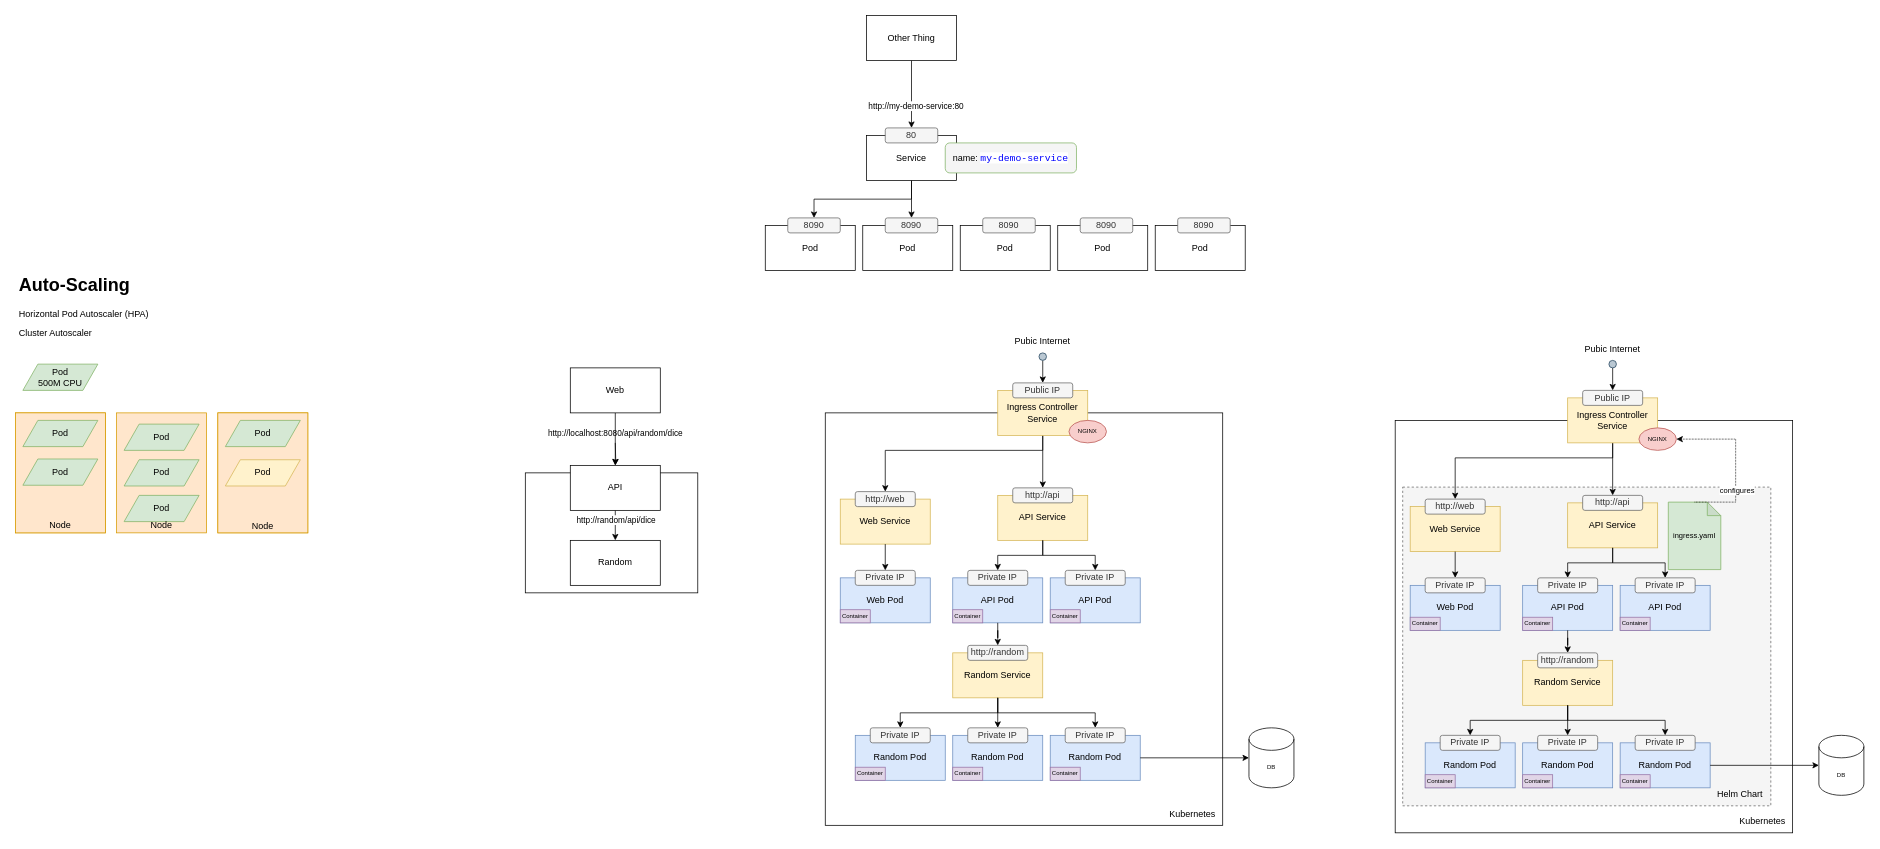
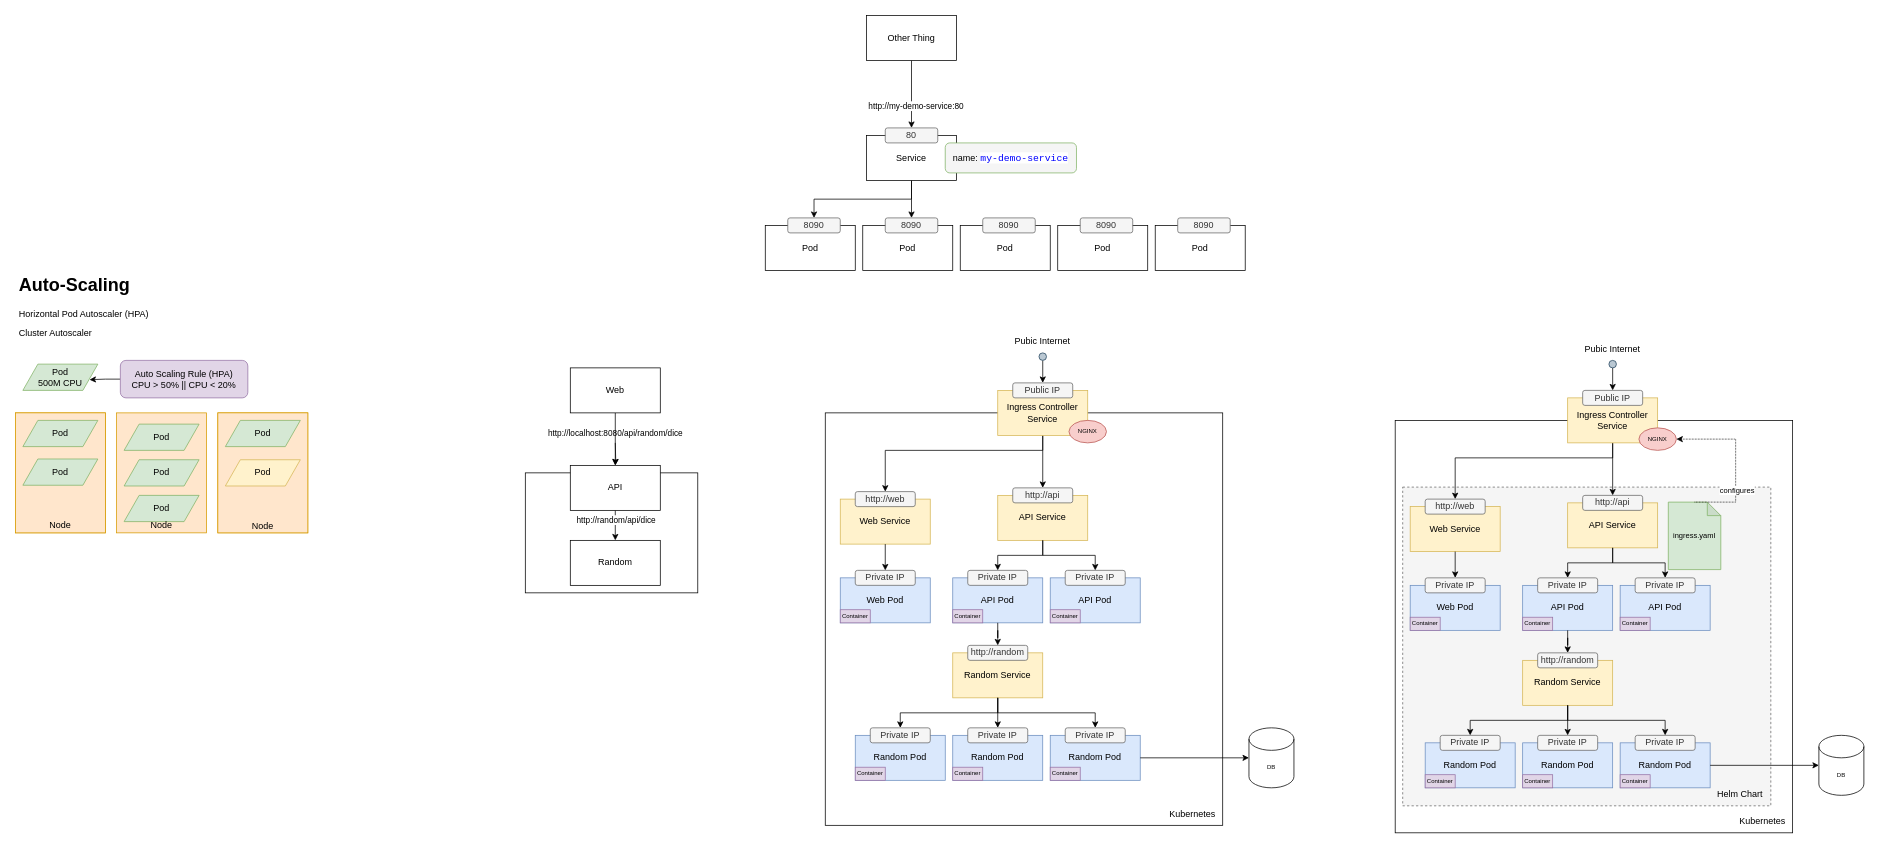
edge "Auto Scaling Rule (HPA) CPU > 50% || CPU < 20%" -> "Pod 500M CPU": added
node "Auto Scaling Rule (HPA) CPU > 50% || CPU < 20%": added
